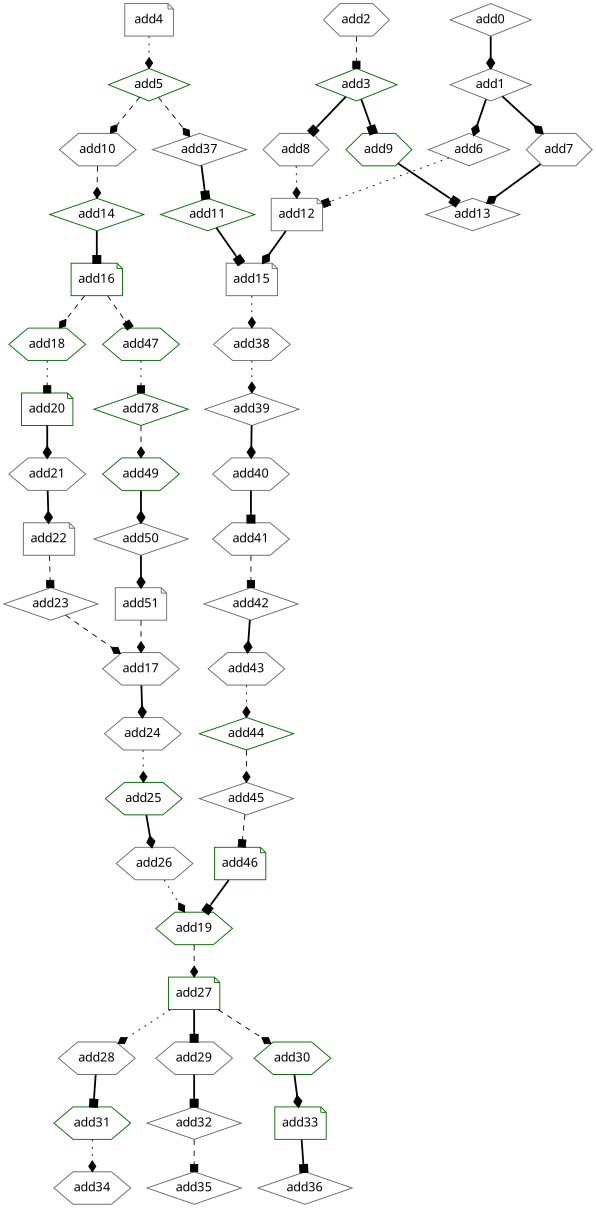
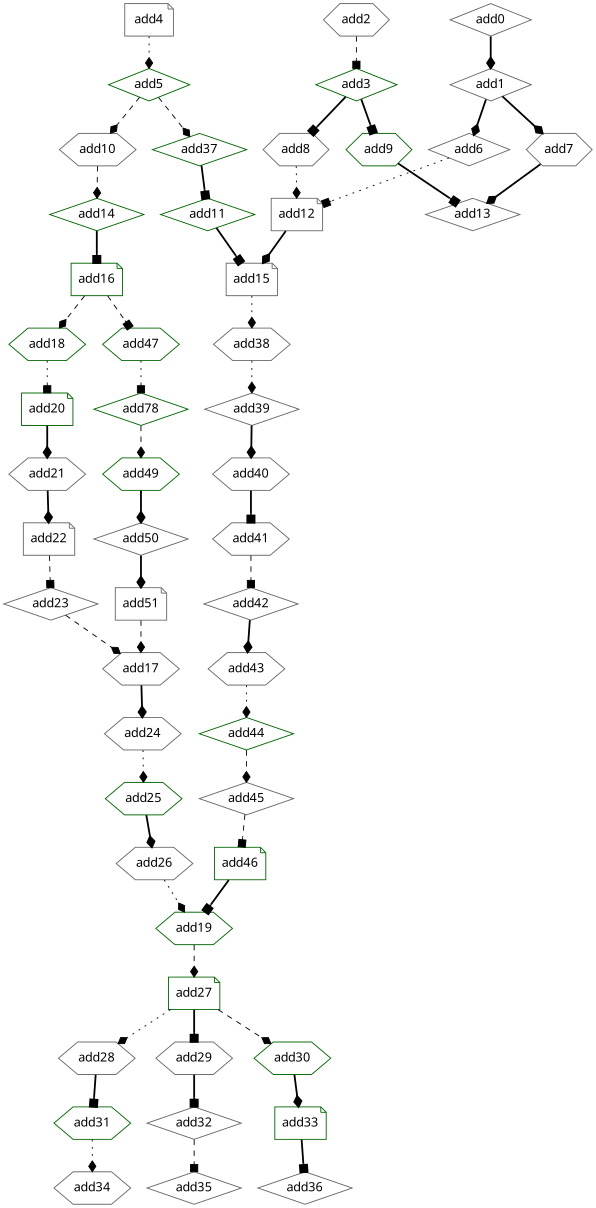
node "add37": color gray40 -> darkgreen
